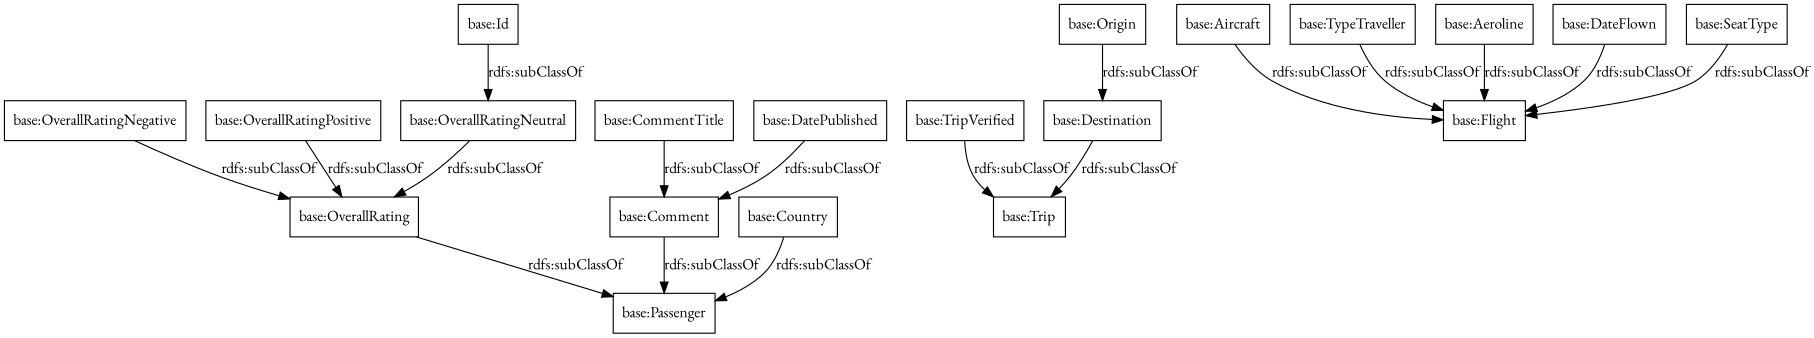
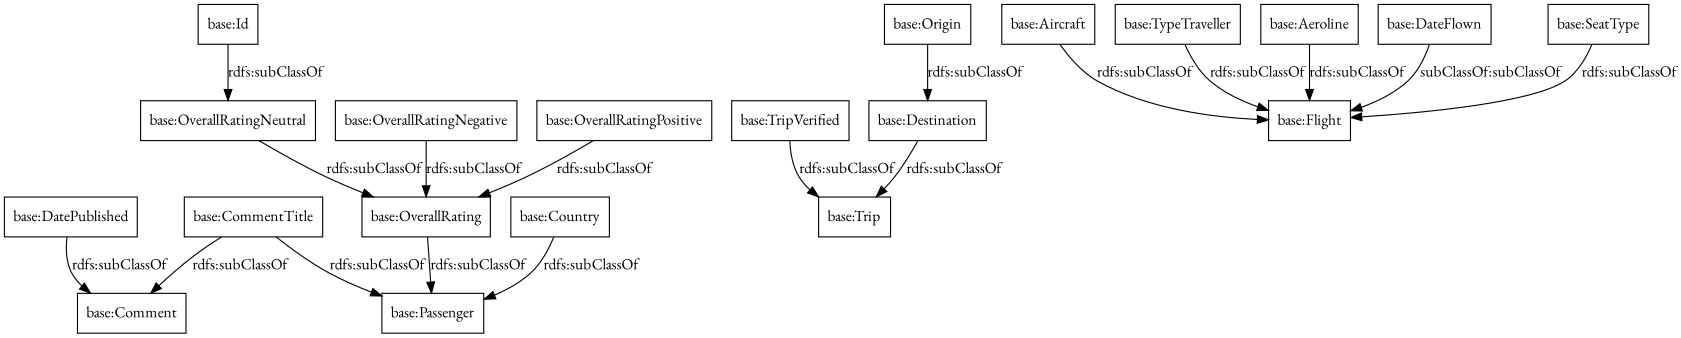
edge "base:DateFlown" -> "base:Flight": label "rdfs:subClassOf" -> "subClassOf:subClassOf"
edge "base:Comment" -> "base:Passenger": now "base:CommentTitle" -> "base:Passenger"
